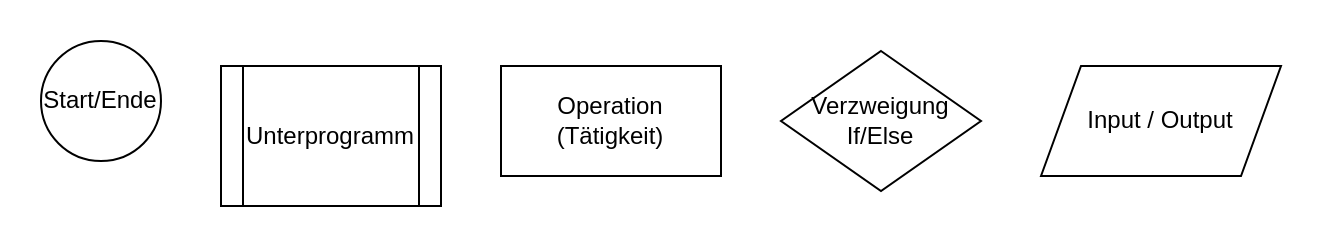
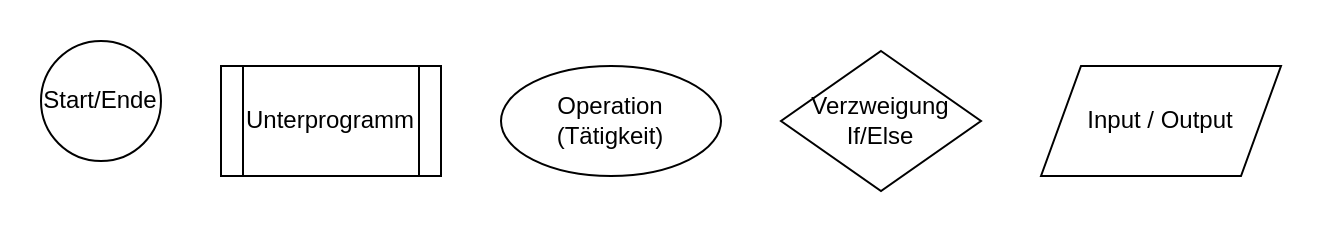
node "Operation (Tätigkeit)": shape rectangle -> ellipse
node "Unterprogramm": size 220x140 -> 220x110
